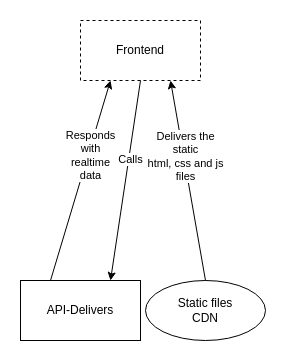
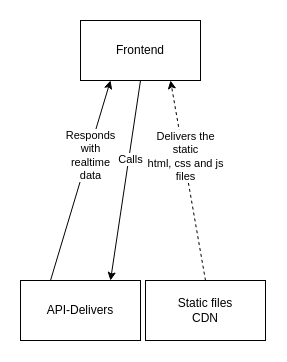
node "Frontend": style dashed -> solid
edge "Static files CDN" -> "Frontend": style solid -> dashed
node "Static files CDN": shape ellipse -> rectangle
